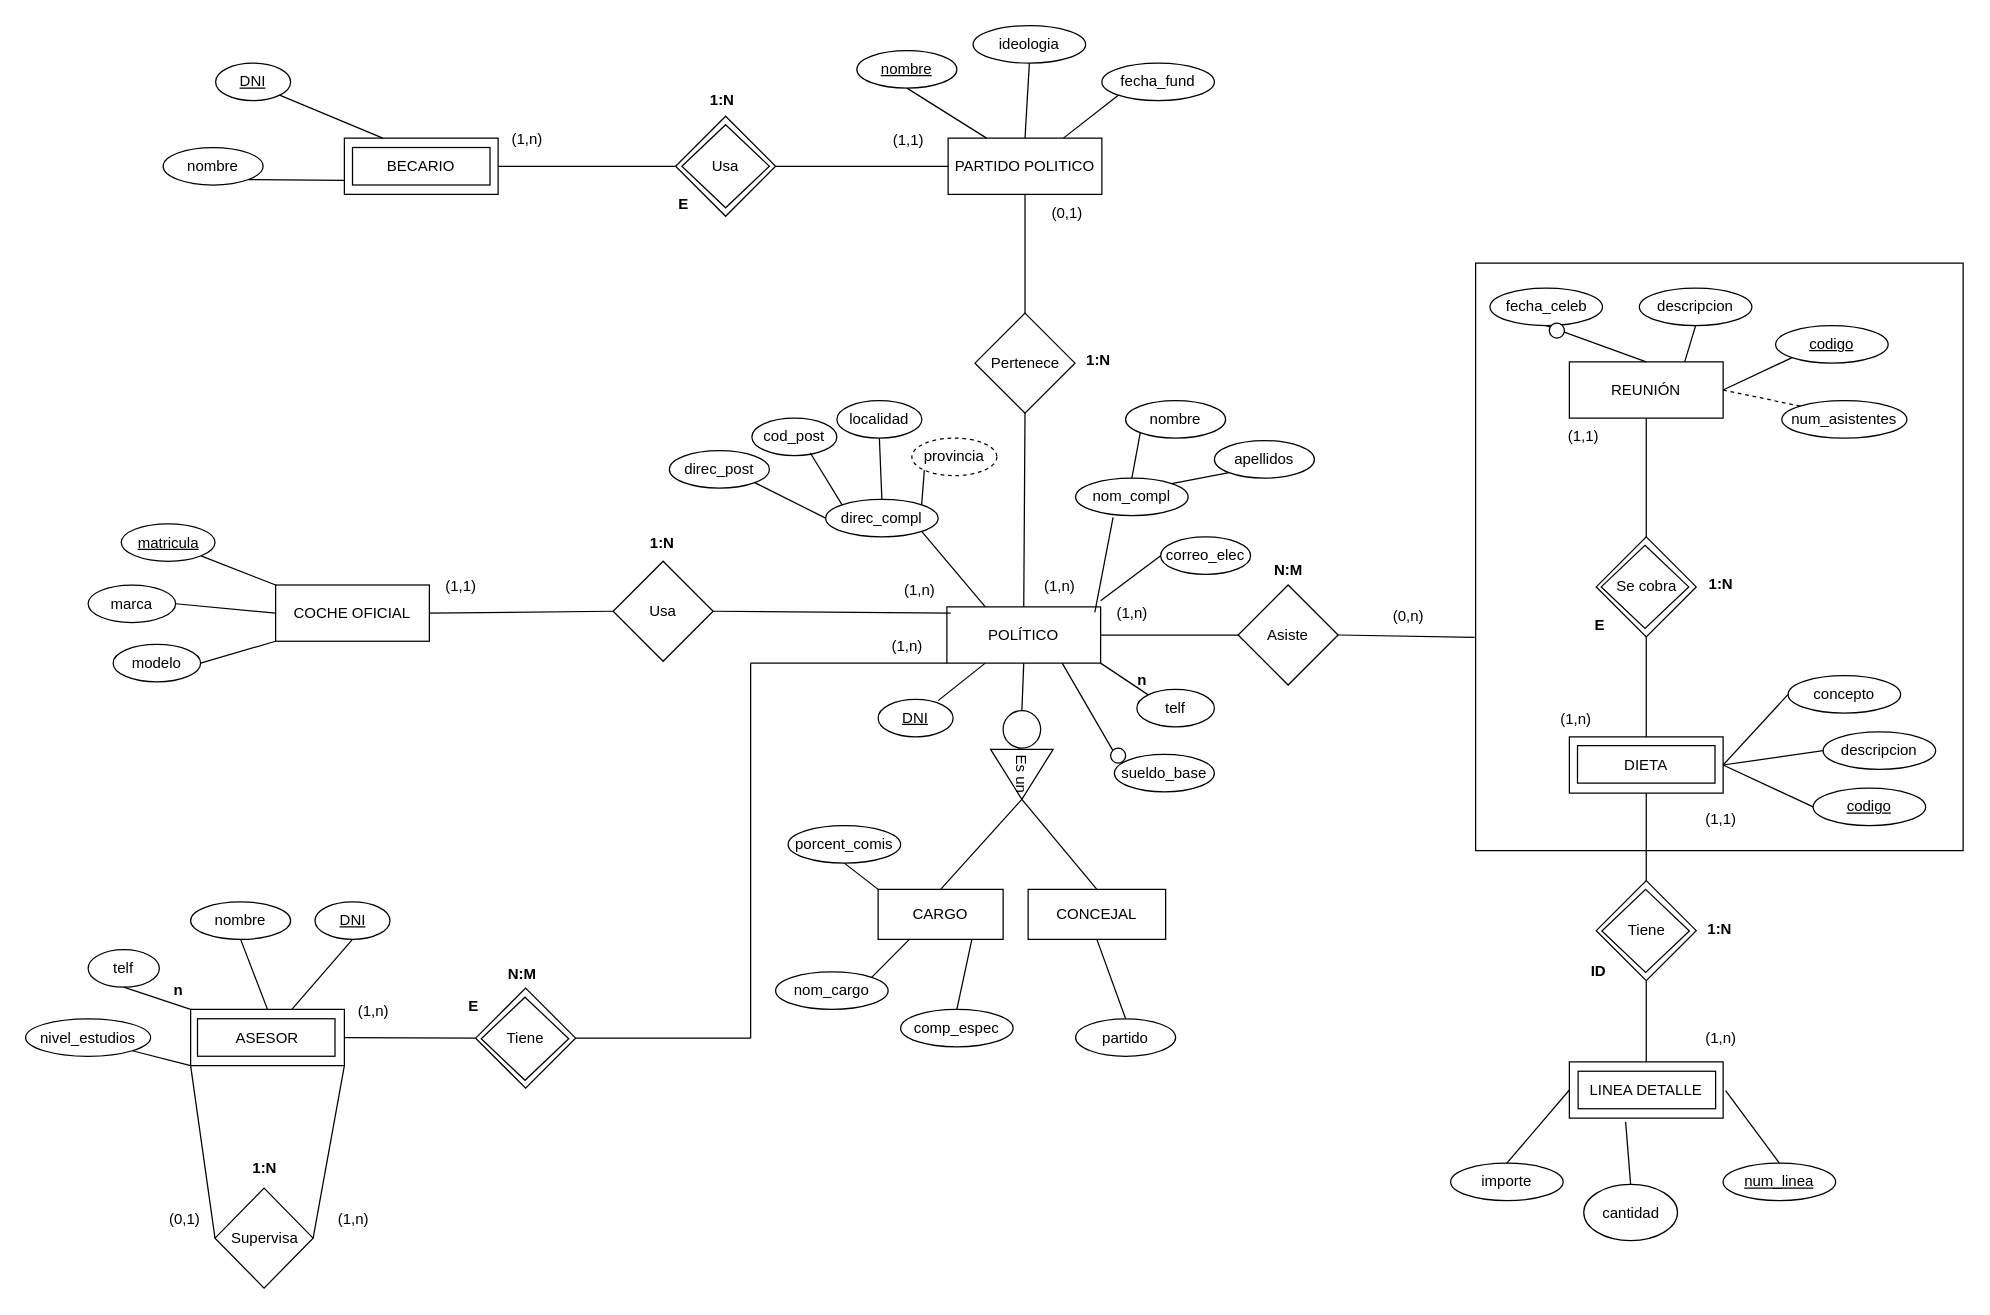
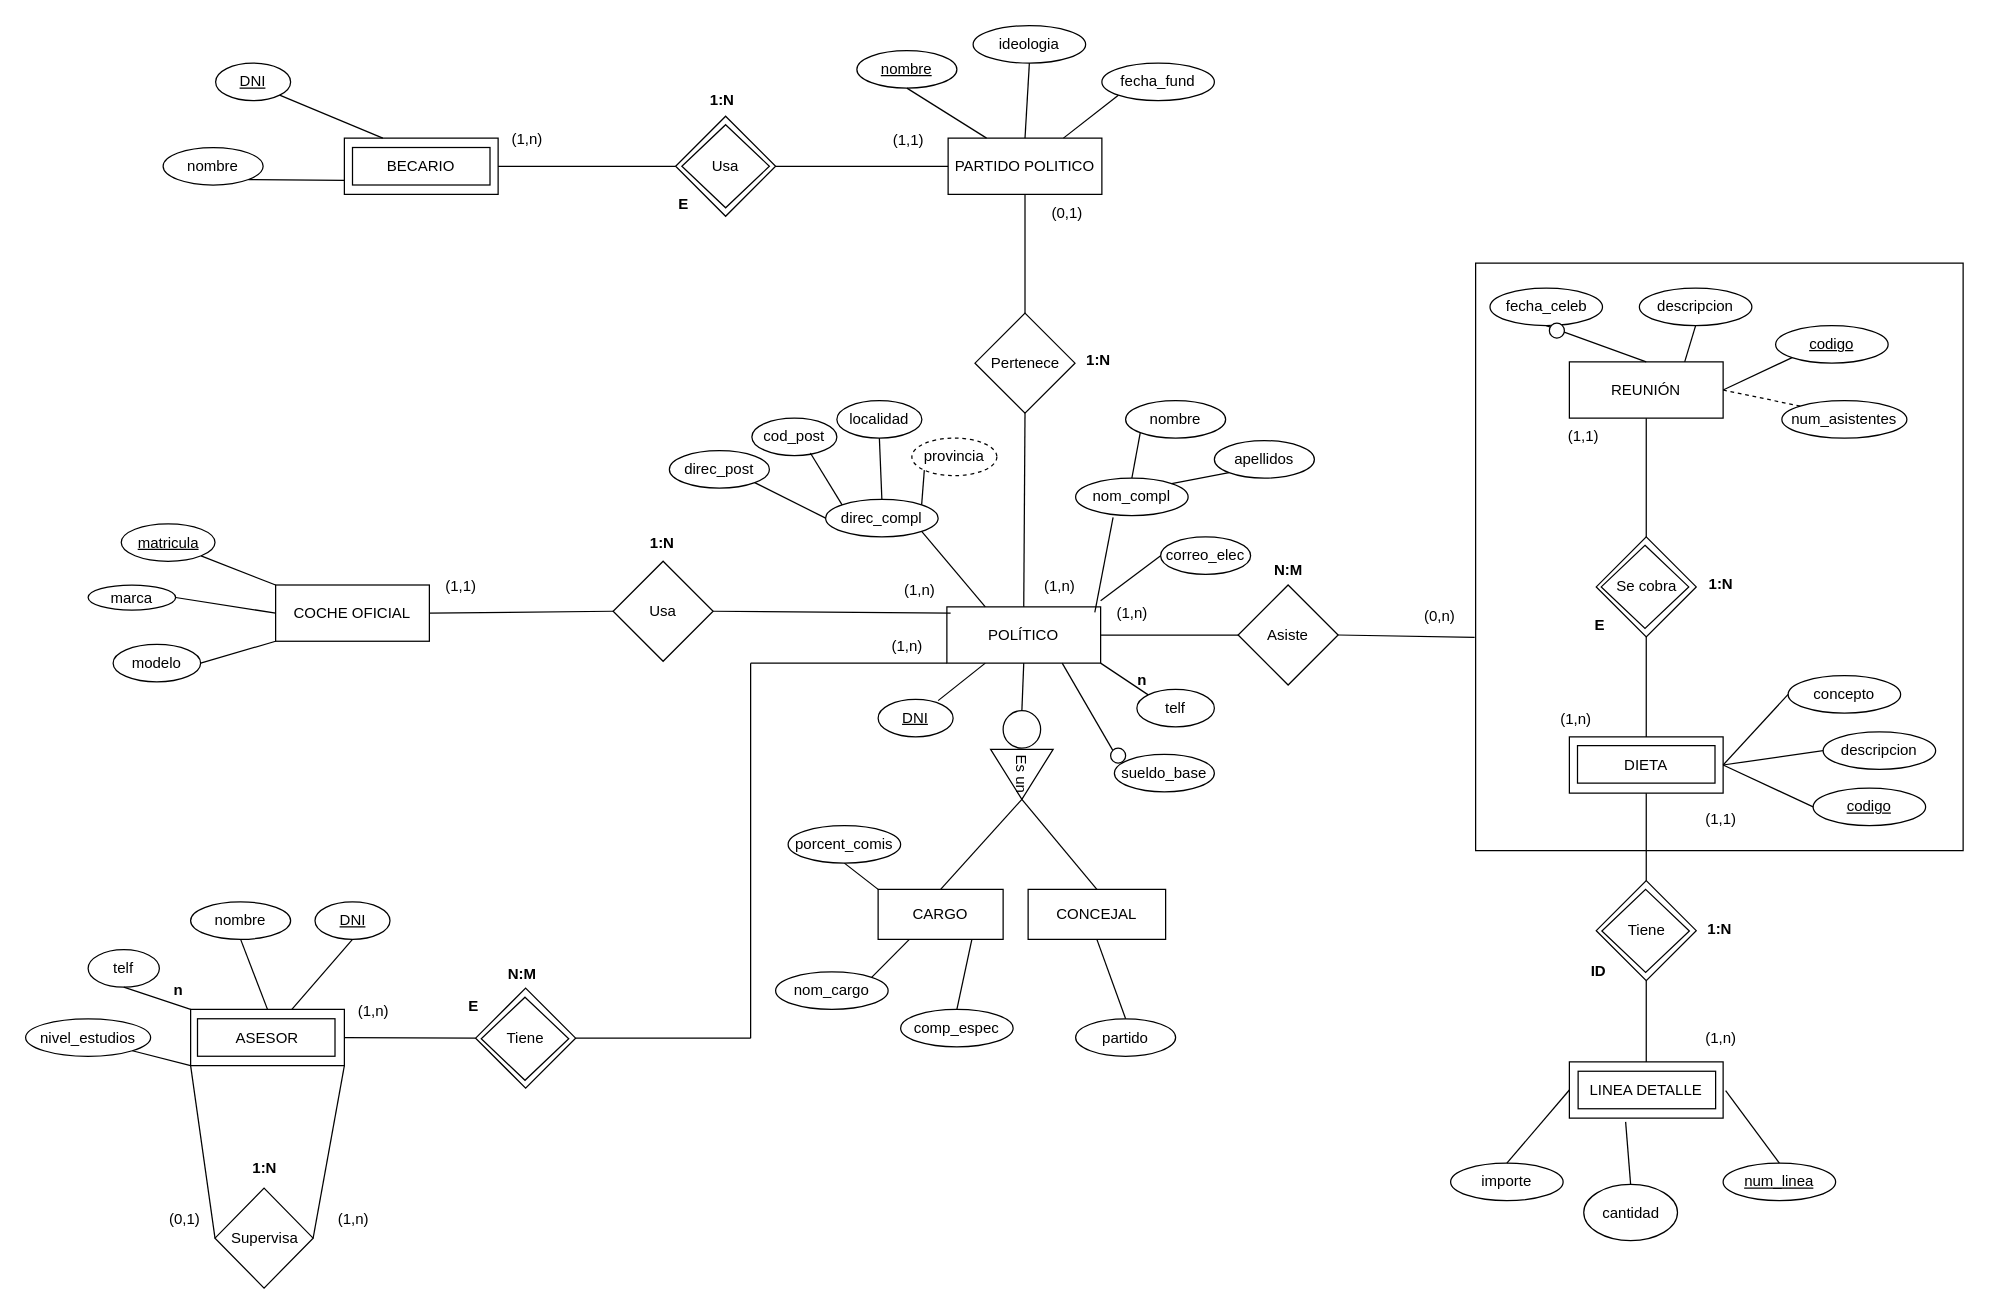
node "marca": size 88x38 -> 88x25
node "(0,n)": moved (1408, 617) -> (1439, 617)
